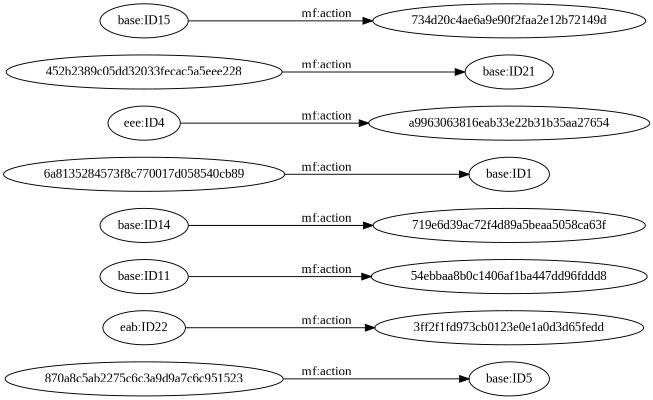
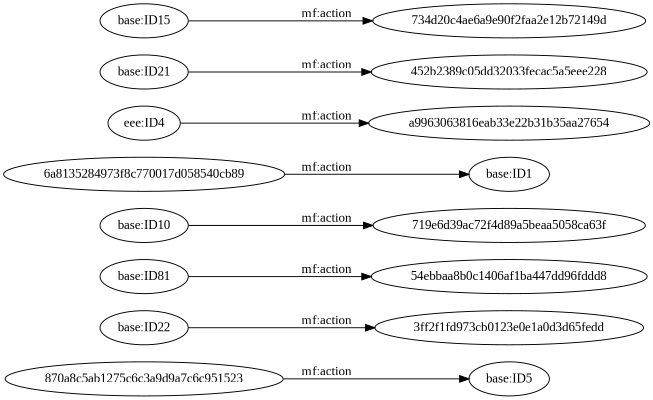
edge "452b2389c05dd32033fecac5a5eee228" -> "base:ID21": reversed
node "6a8135284573f8c770017d058540cb89": label "6a8135284573f8c770017d058540cb89" -> "6a8135284973f8c770017d058540cb89"
node "base:ID14": label "base:ID14" -> "base:ID10"
node "base:ID11": label "base:ID11" -> "base:ID81"
node "eab:ID22": label "eab:ID22" -> "base:ID22"
node "870a8c5ab2275c6c3a9d9a7c6c951523": label "870a8c5ab2275c6c3a9d9a7c6c951523" -> "870a8c5ab1275c6c3a9d9a7c6c951523"
